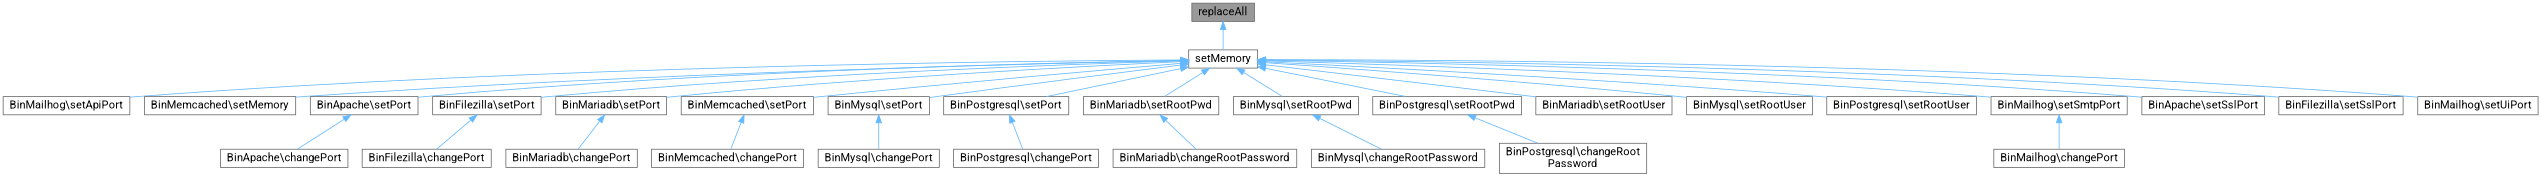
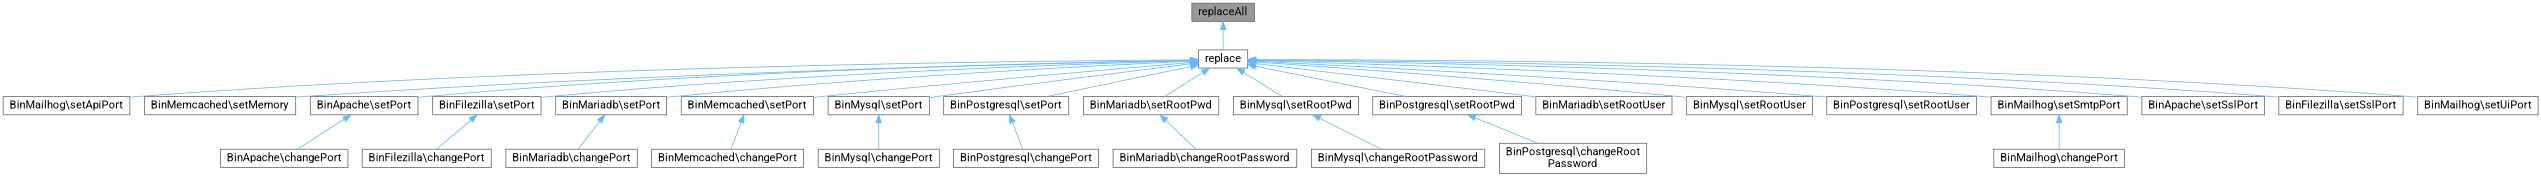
node "setMemory": label "setMemory" -> "replace"
